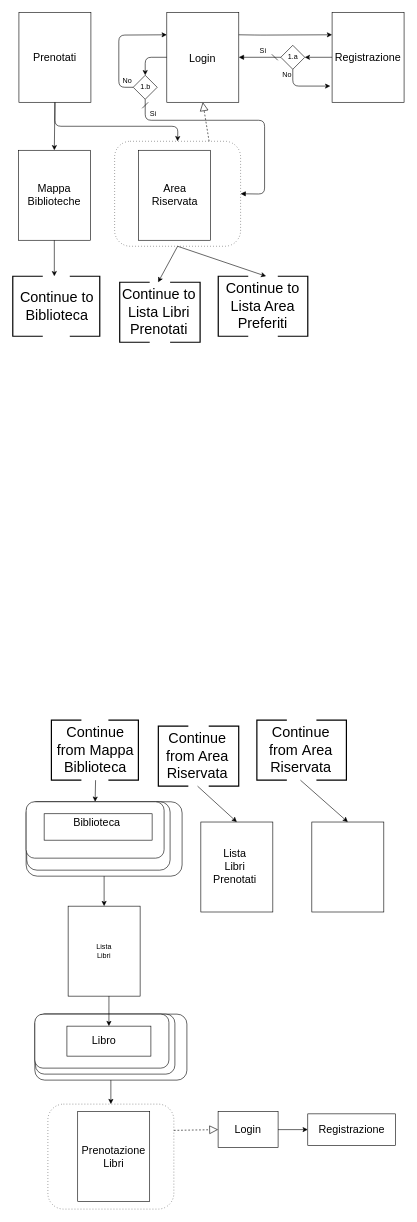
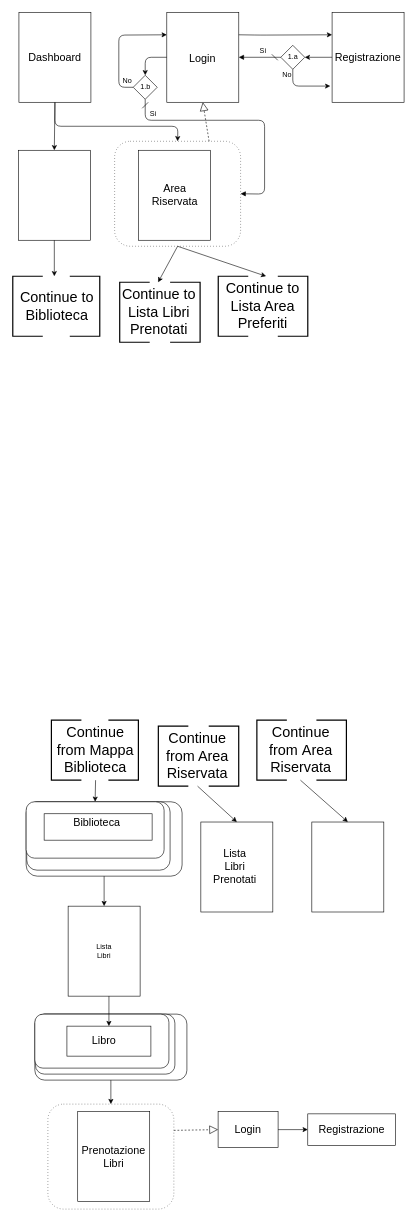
node "Prenotati": label "Prenotati" -> "Dashboard"
node "Mappa Biblioteche": removed
